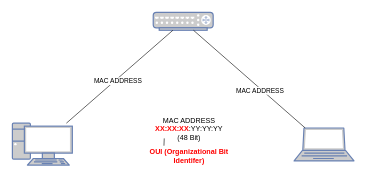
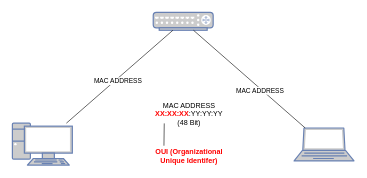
node "MAC ADDRESS XX:XX:XX:YY:YY:YY (48 Bit)": moved (189, 129) -> (189, 114)
node "OUI (Organizational Bit Identifer)": label "OUI (Organizational Bit Identifer)" -> "OUI (Organizational Unique Identifer)"
